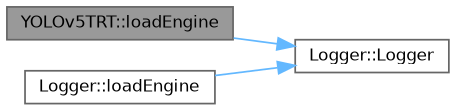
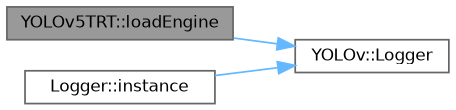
node "Logger::Logger": label "Logger::Logger" -> "YOLOv::Logger"
node "Logger::loadEngine": label "Logger::loadEngine" -> "Logger::instance"
